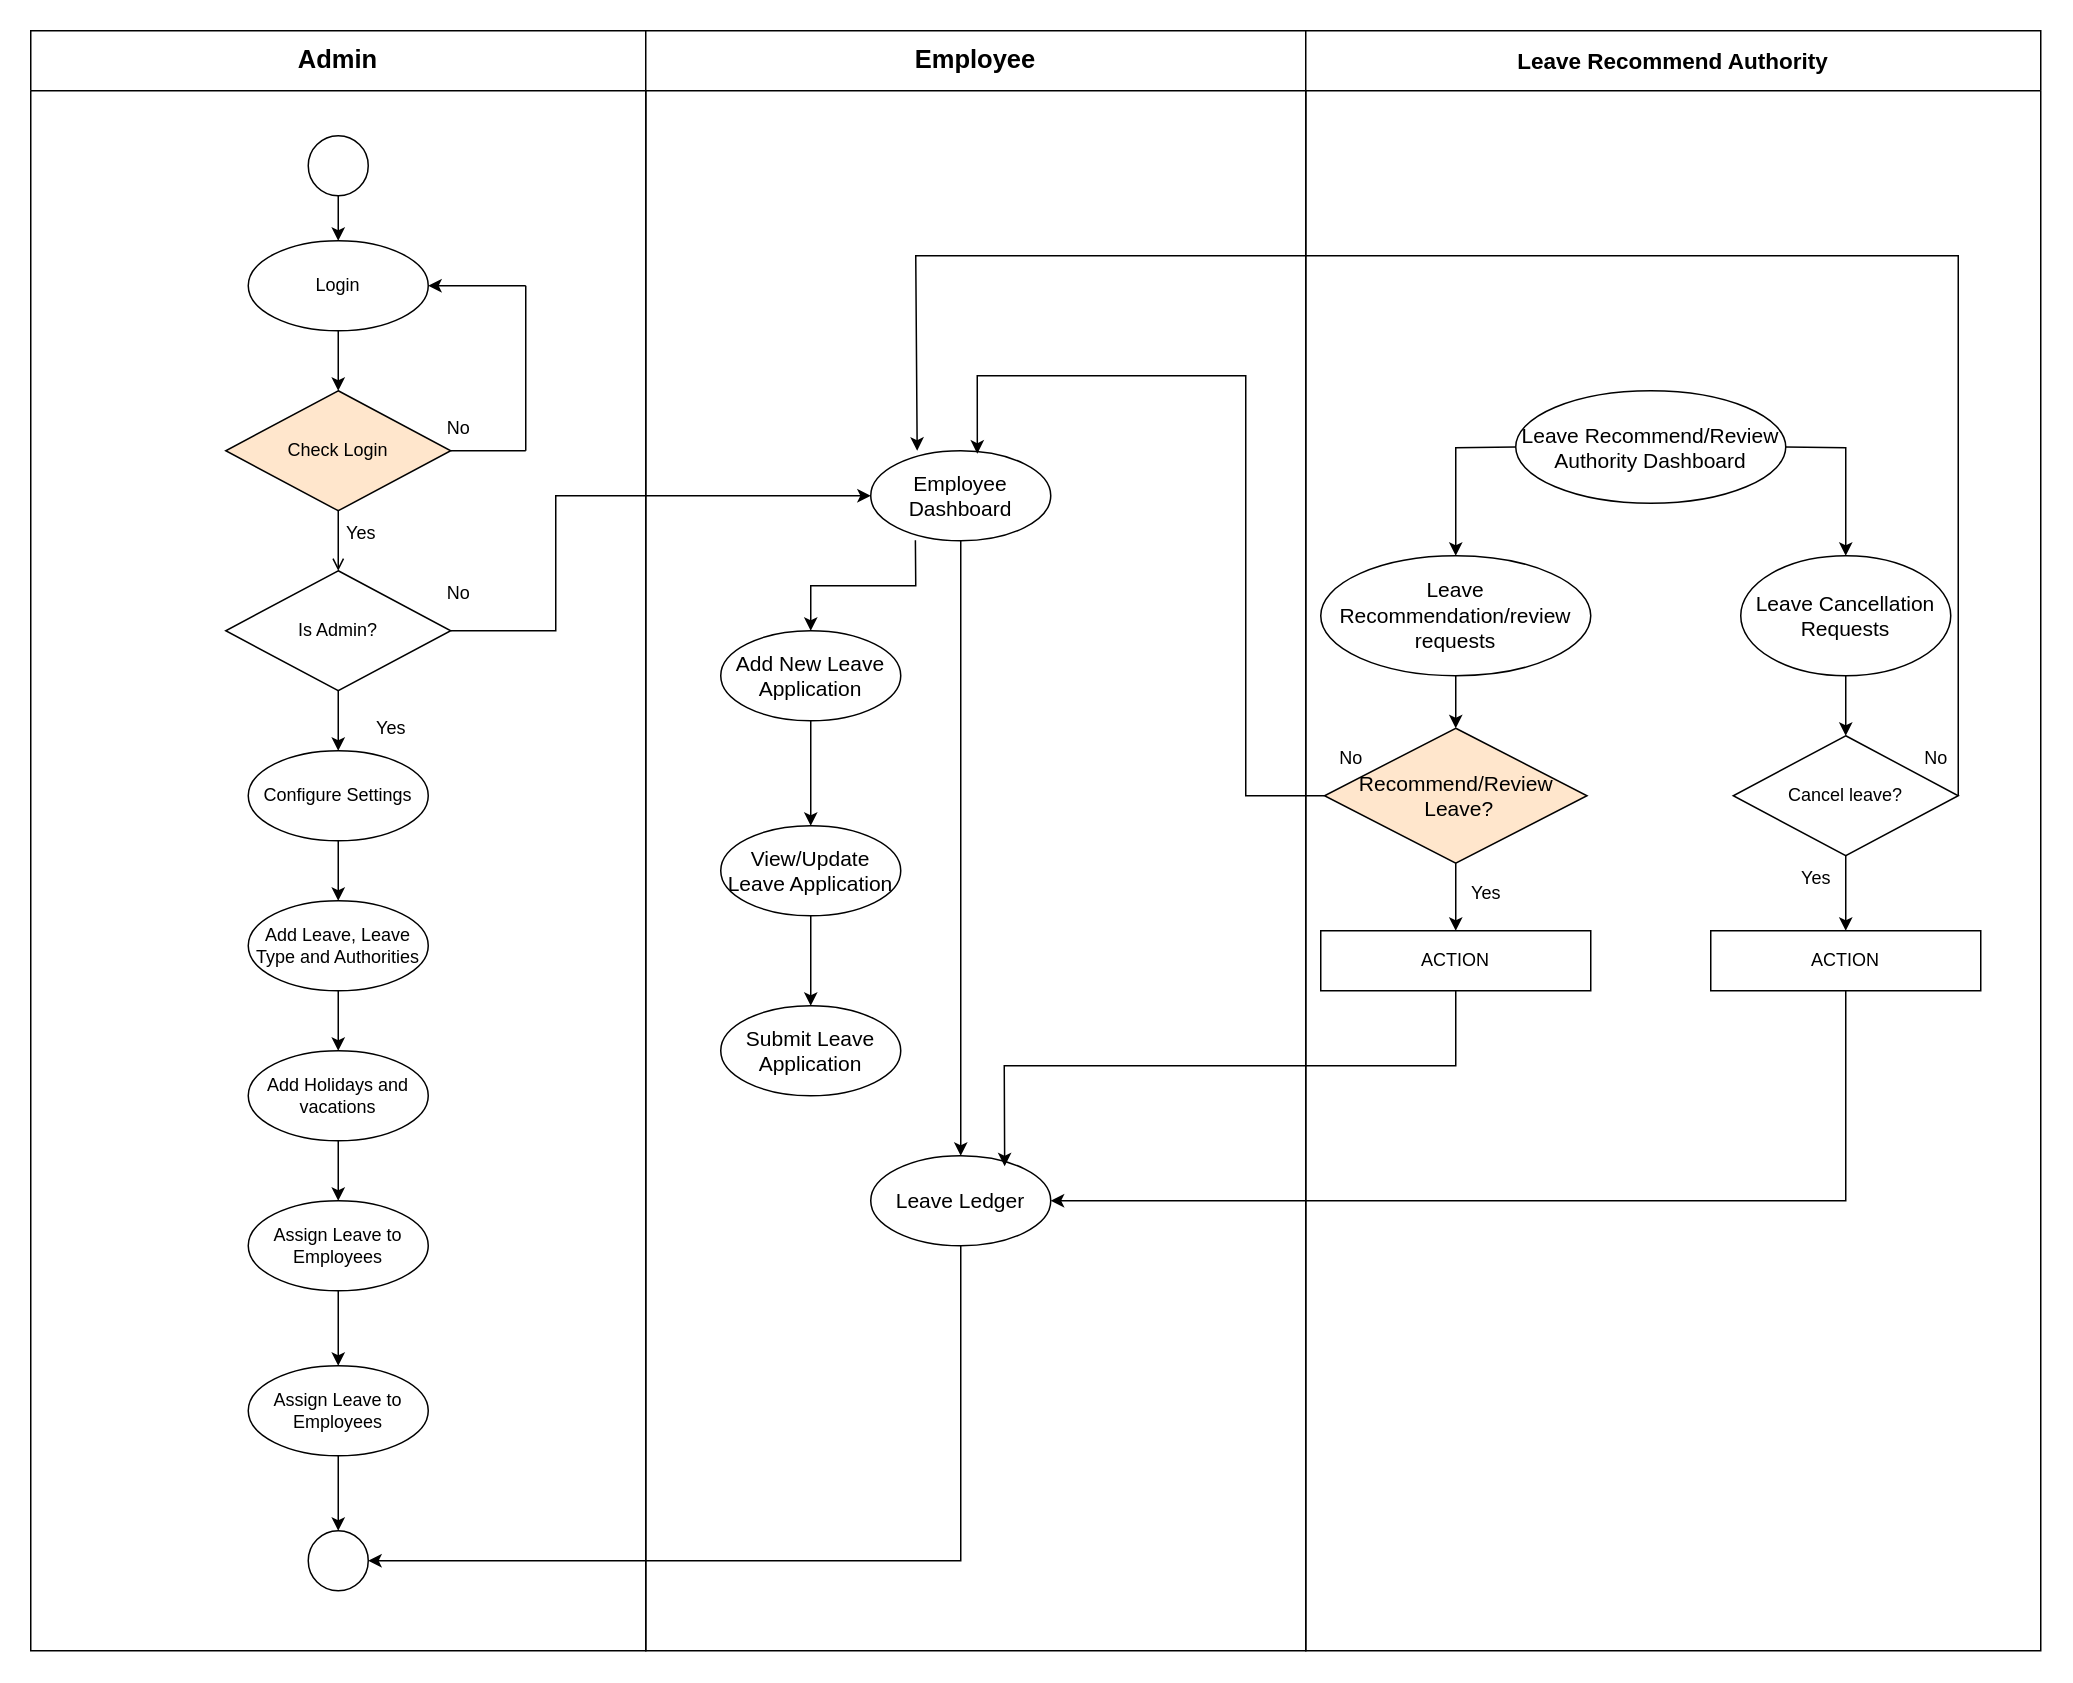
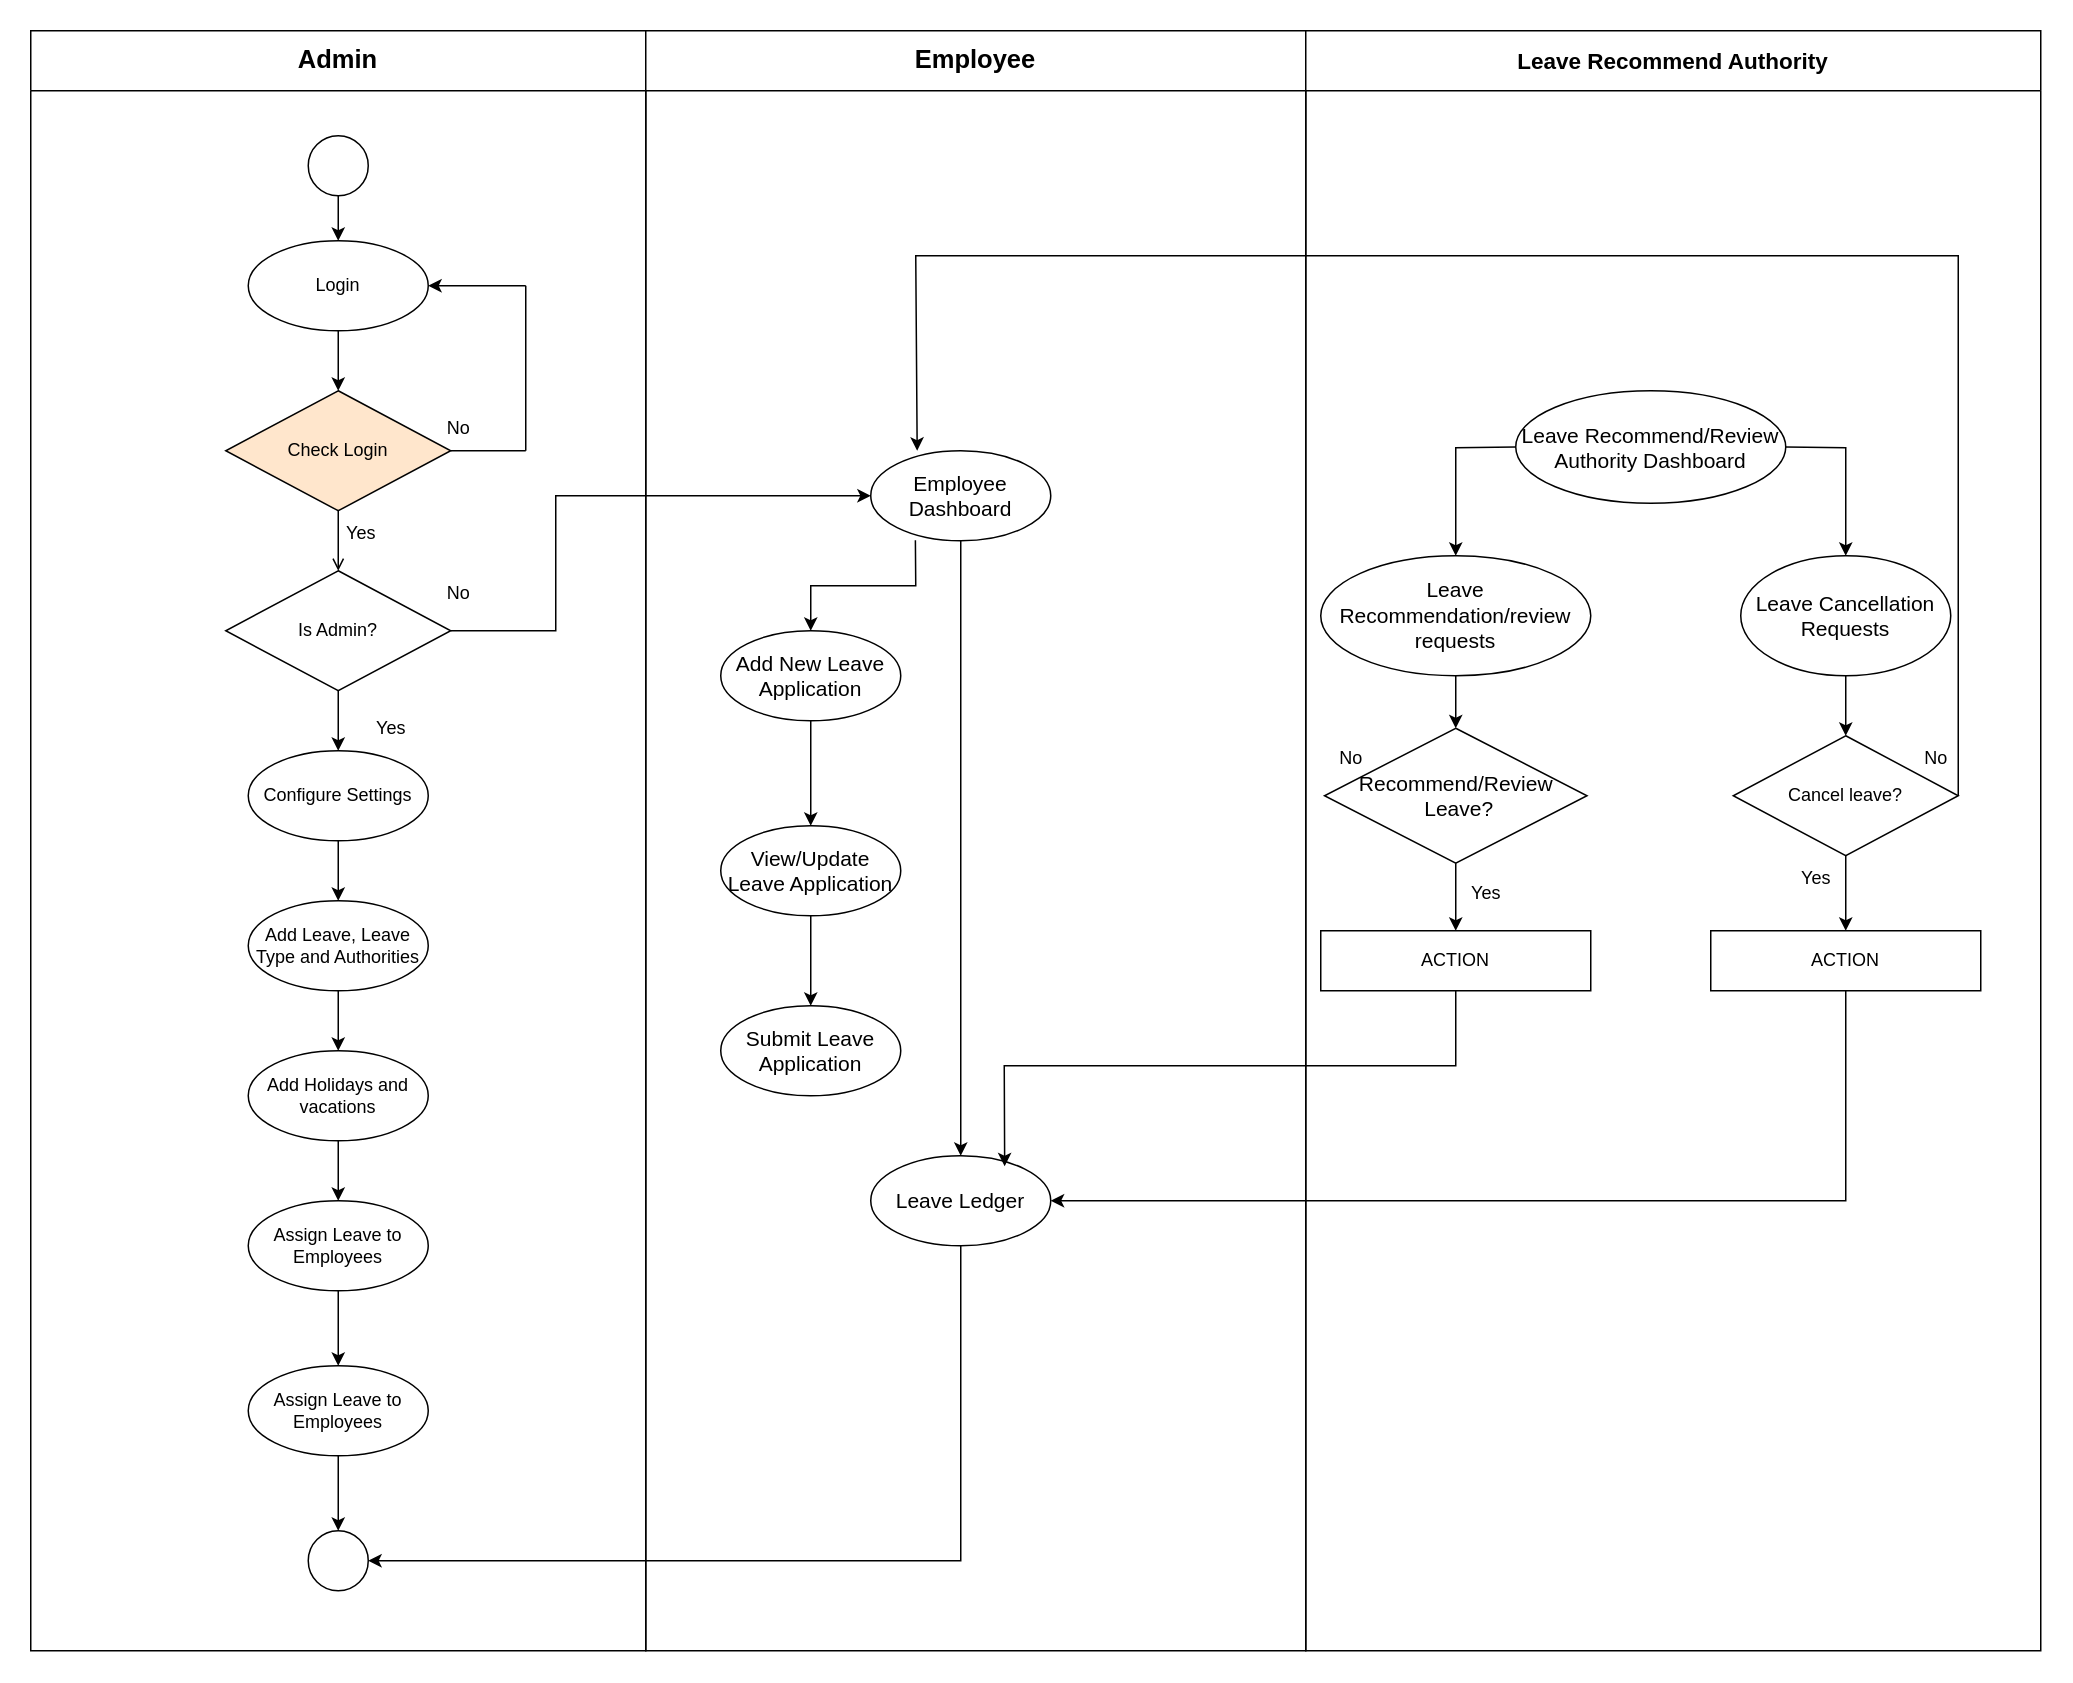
edge "Recommend/Review Leave?" -> "Employee Dashboard": removed
node "Recommend/Review Leave?": fillcolor #ffe6cc -> #ffffff
